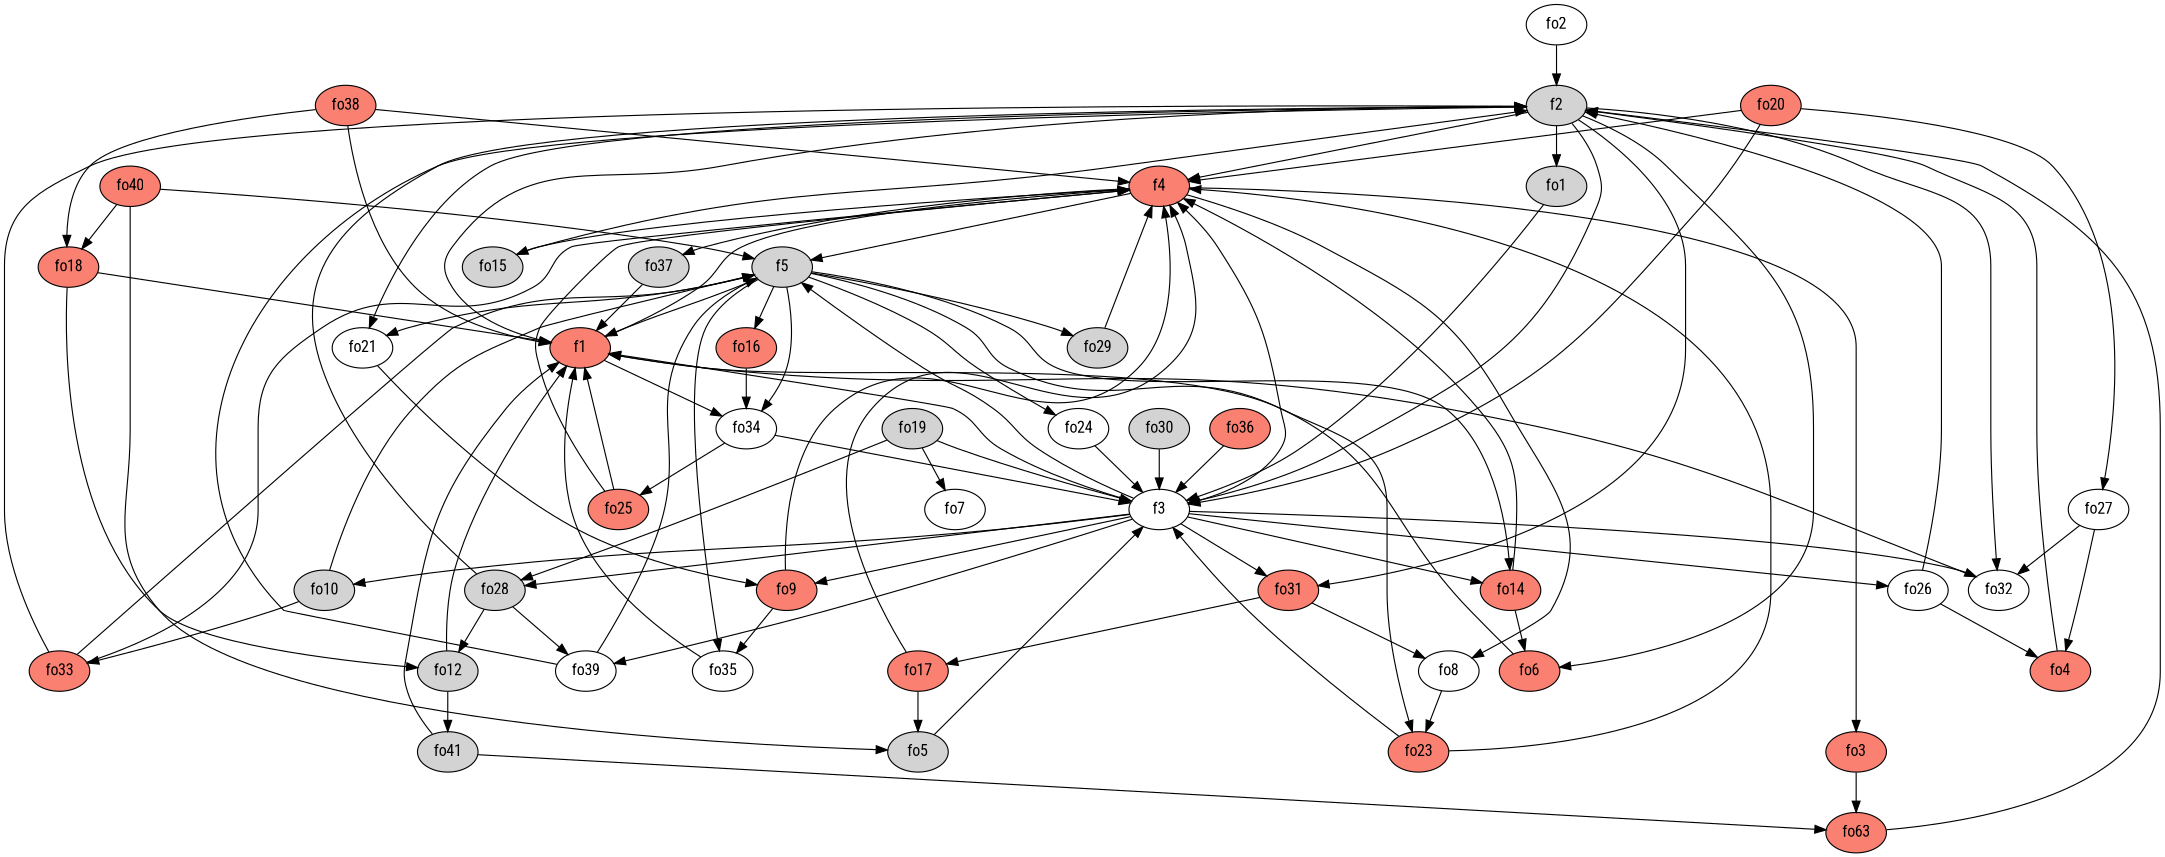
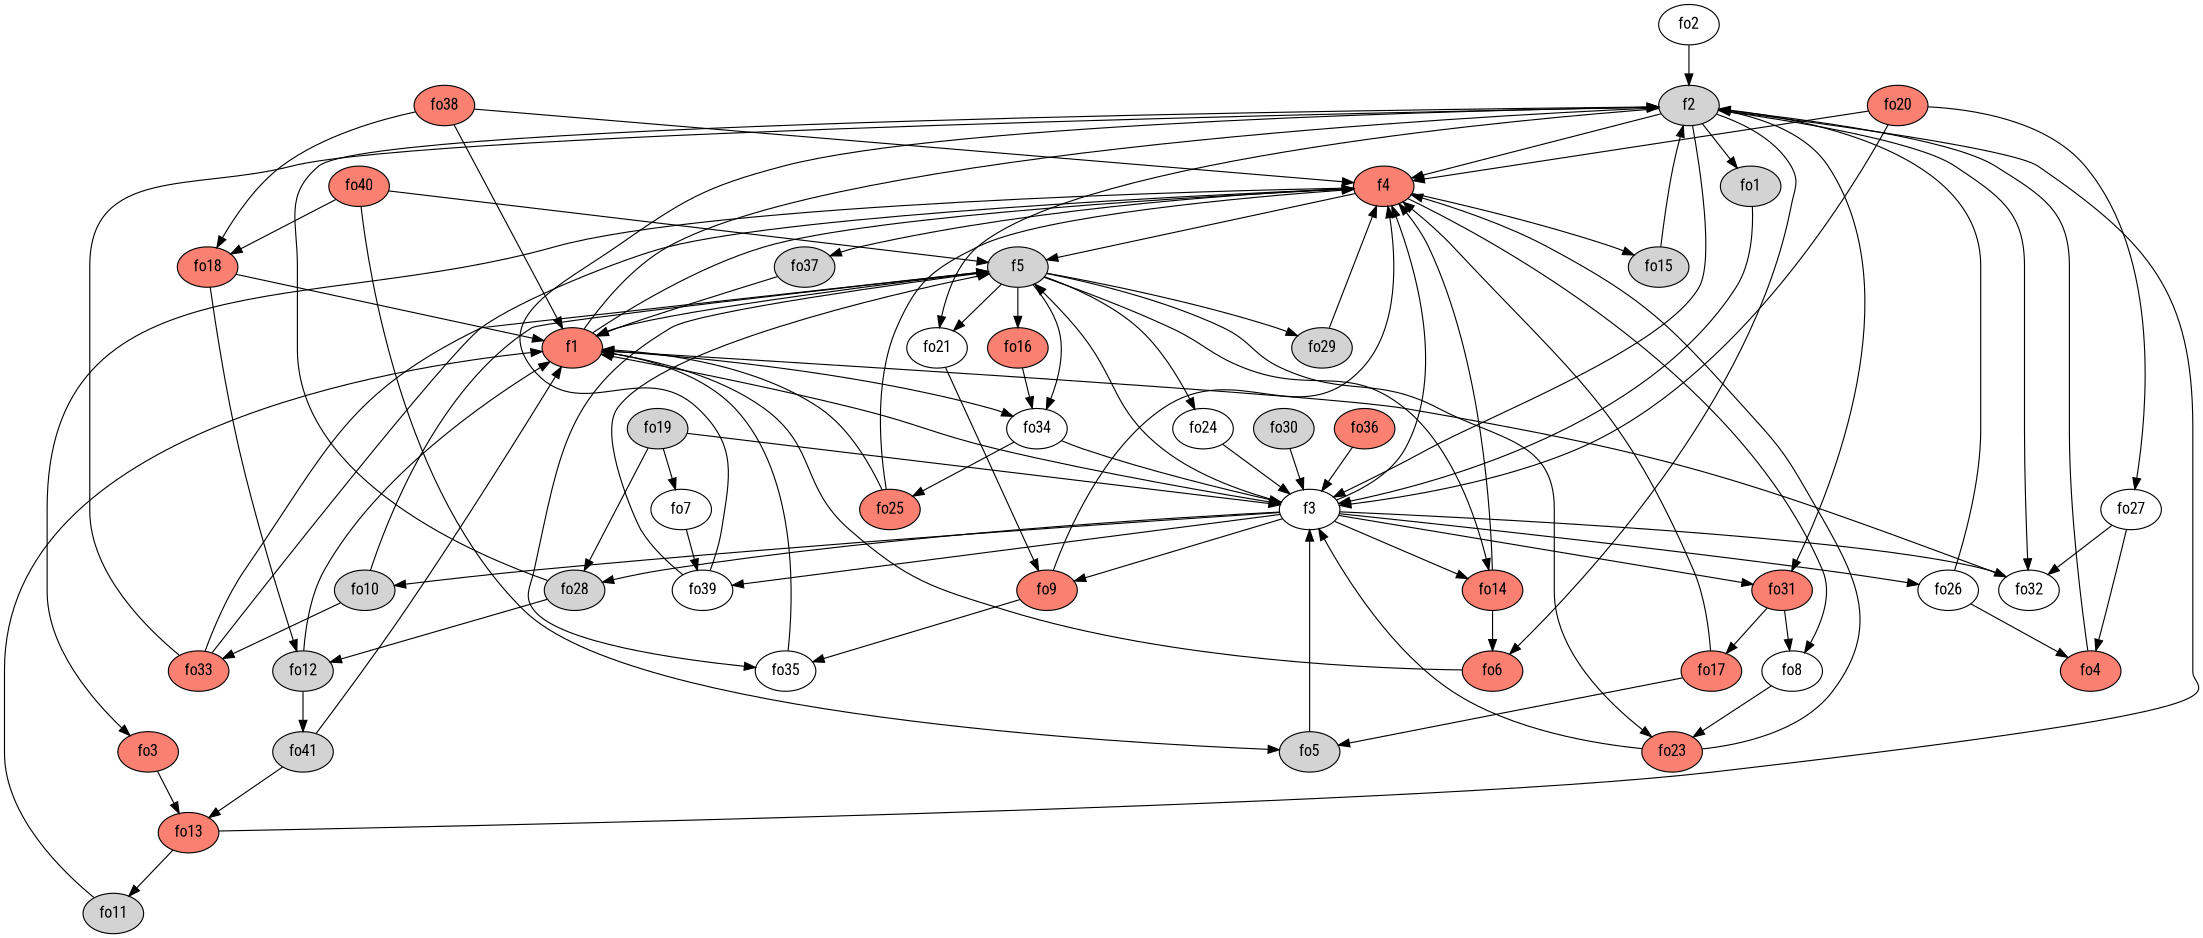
edge "fo28" -> "fo39": now "fo7" -> "fo39"
node "fo63": label "fo63" -> "fo13"
node "fo11": added
